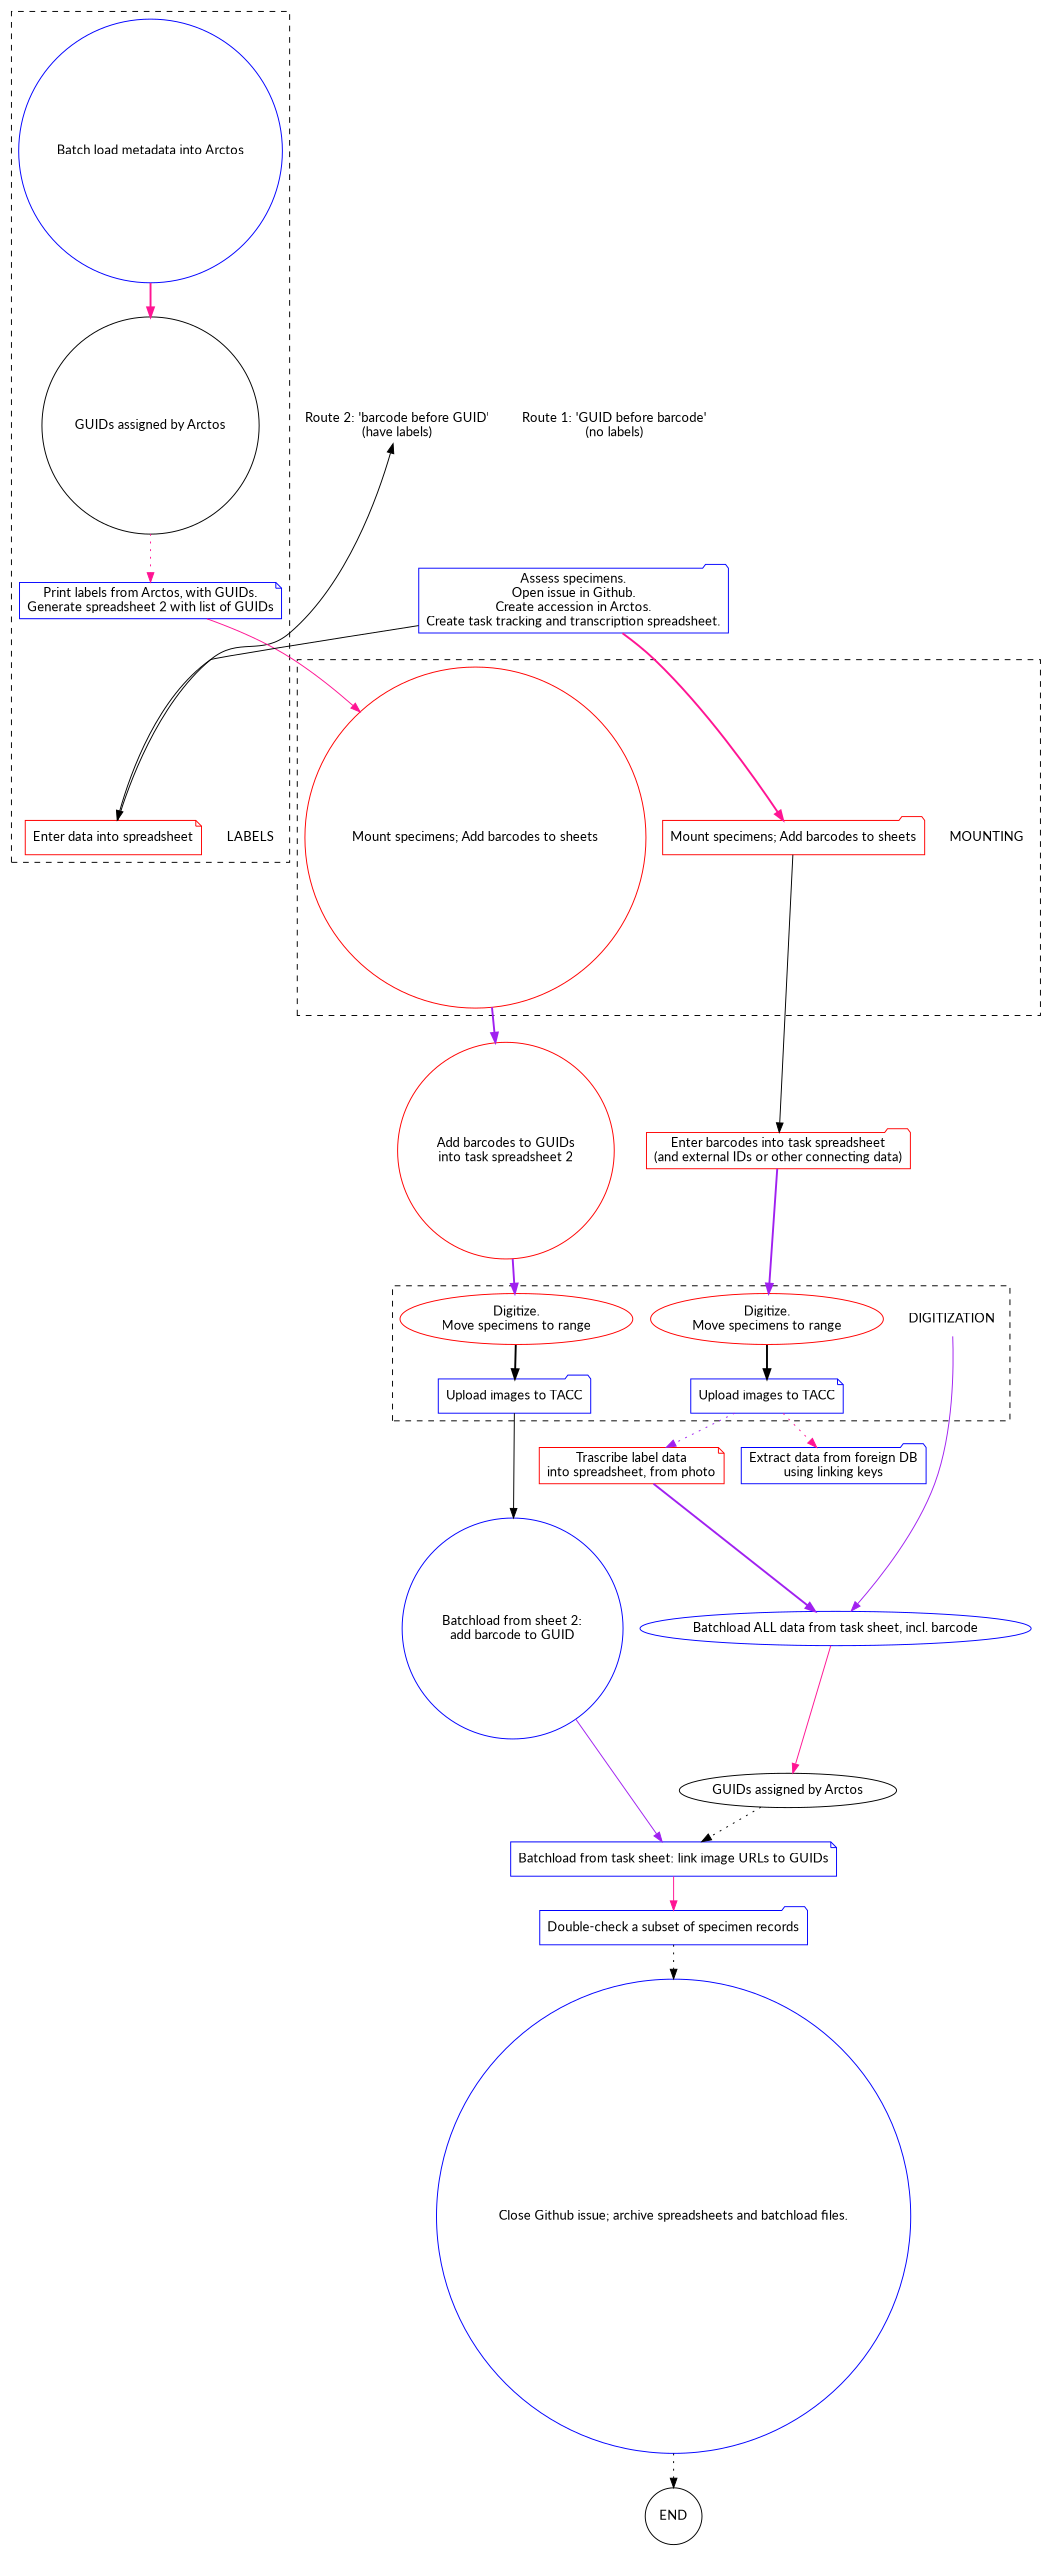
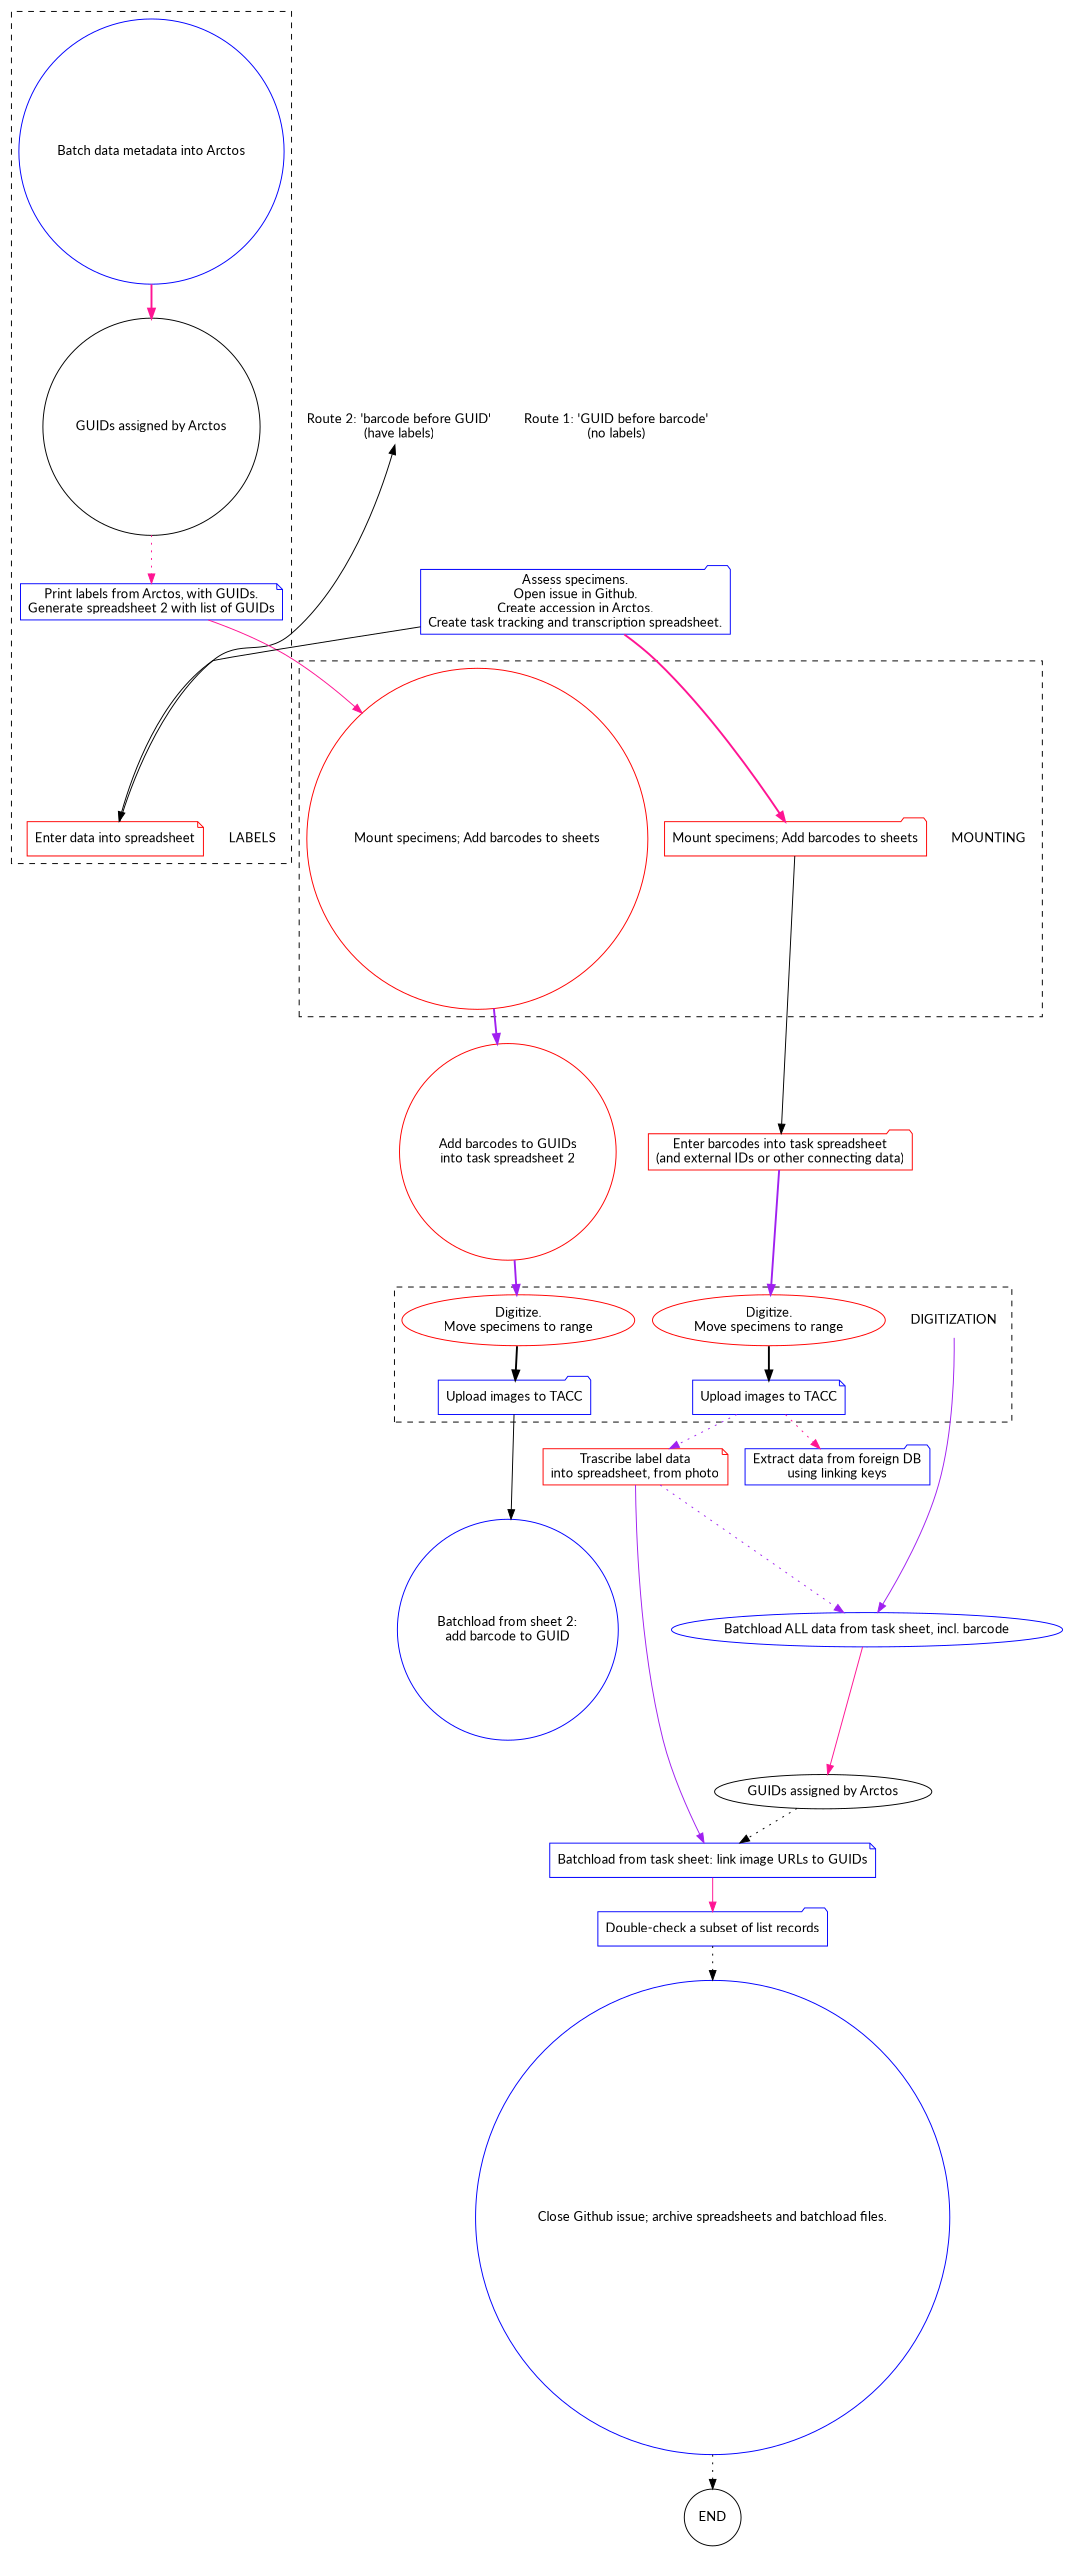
node "Batch load metadata into Arctos": label "Batch load metadata into Arctos" -> "Batch data metadata into Arctos"
edge "Trascribe label data into spreadsheet, from photo" -> "Batchload ALL data from task sheet, incl. barcode": style bold -> dotted
edge "Batchload from sheet 2: add barcode to GUID" -> "Batchload from task sheet: link image URLs to GUIDs": now "Trascribe label data into spreadsheet, from photo" -> "Batchload from task sheet: link image URLs to GUIDs"
node "Double-check a subset of specimen records": label "Double-check a subset of specimen records" -> "Double-check a subset of list records"
